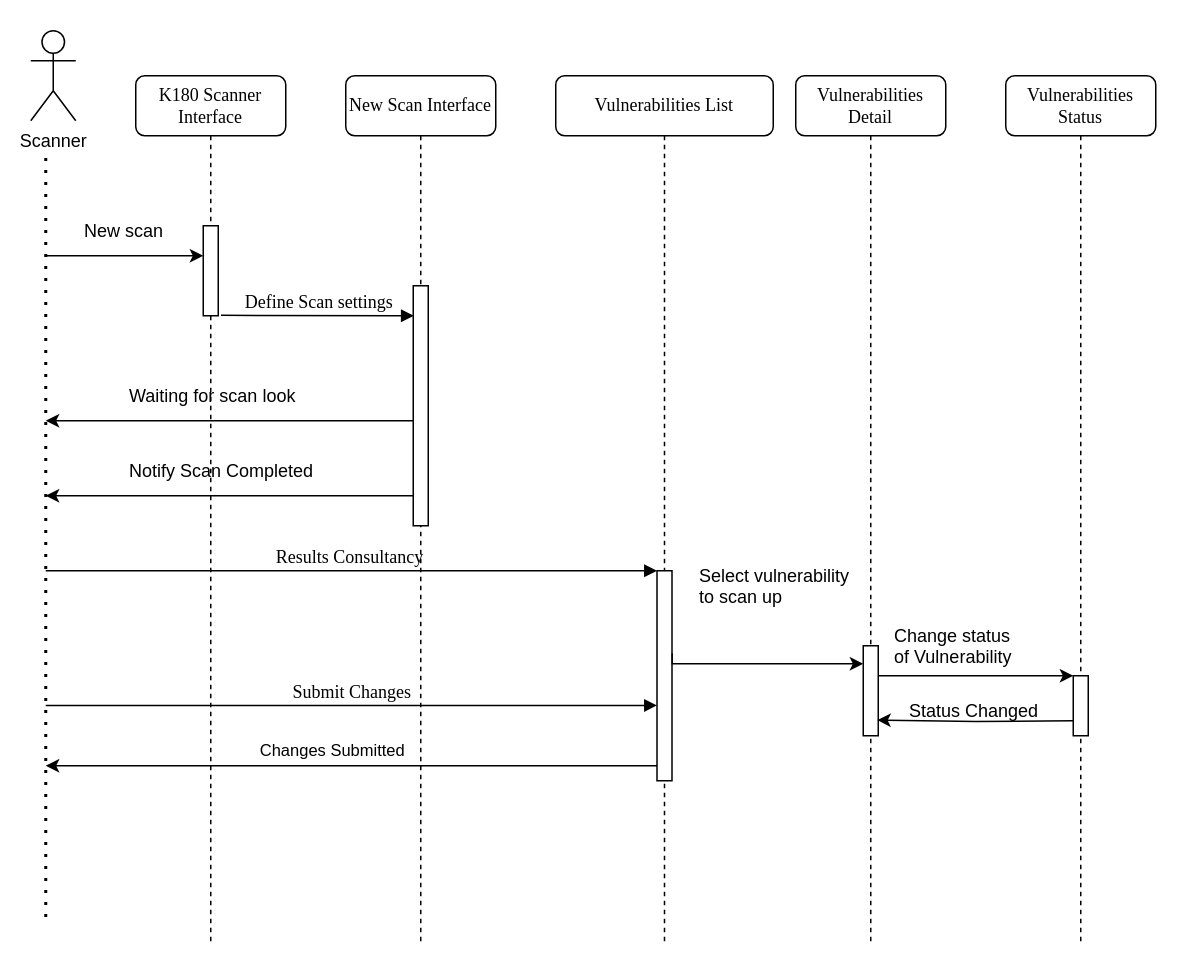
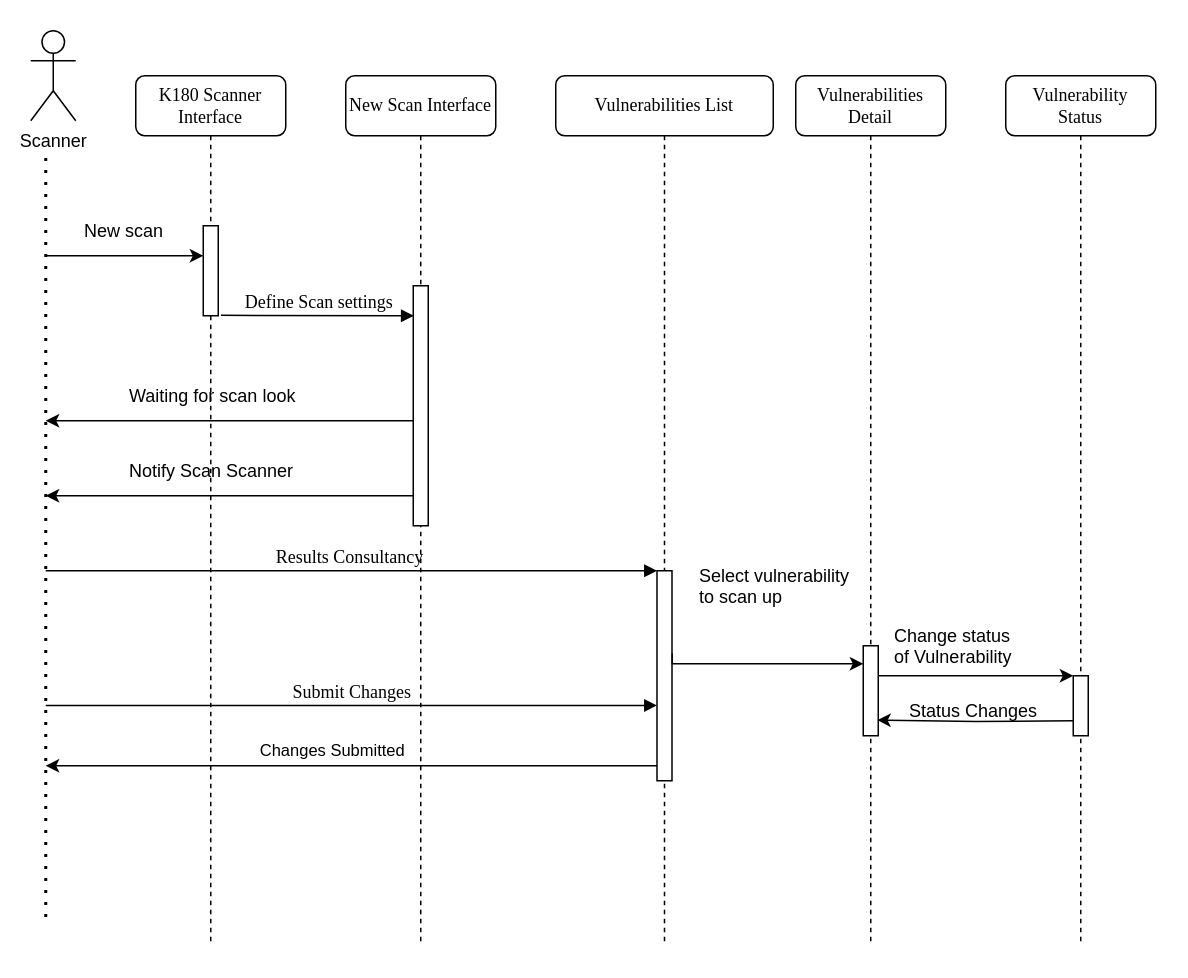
node "Vulnerabilities Status": label "Vulnerabilities Status" -> "Vulnerability Status"
node "Notify Scan Completed": label "Notify Scan Completed" -> "Notify Scan Scanner"
node "Status Changed": label "Status Changed" -> "Status Changes"
